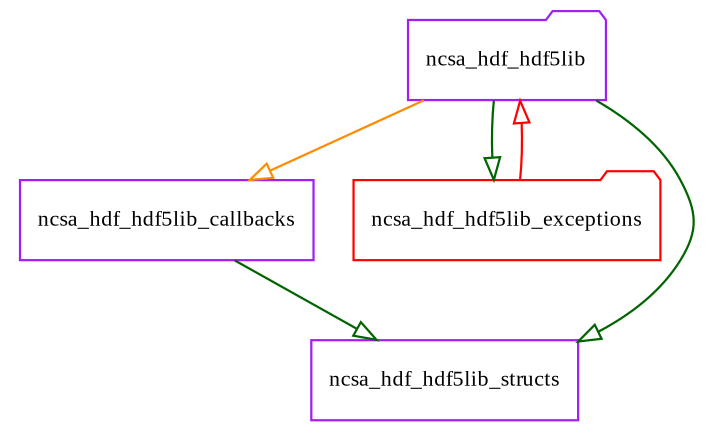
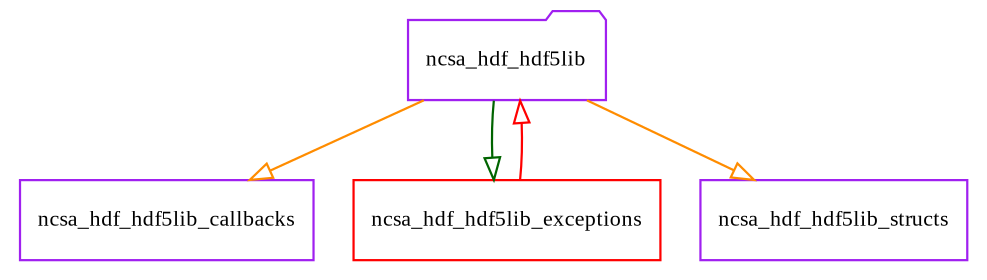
edge "ncsa_hdf_hdf5lib" -> "ncsa_hdf_hdf5lib_structs": color darkgreen -> darkorange
node "ncsa_hdf_hdf5lib_exceptions": shape folder -> box
edge "ncsa_hdf_hdf5lib_callbacks" -> "ncsa_hdf_hdf5lib_structs": removed
